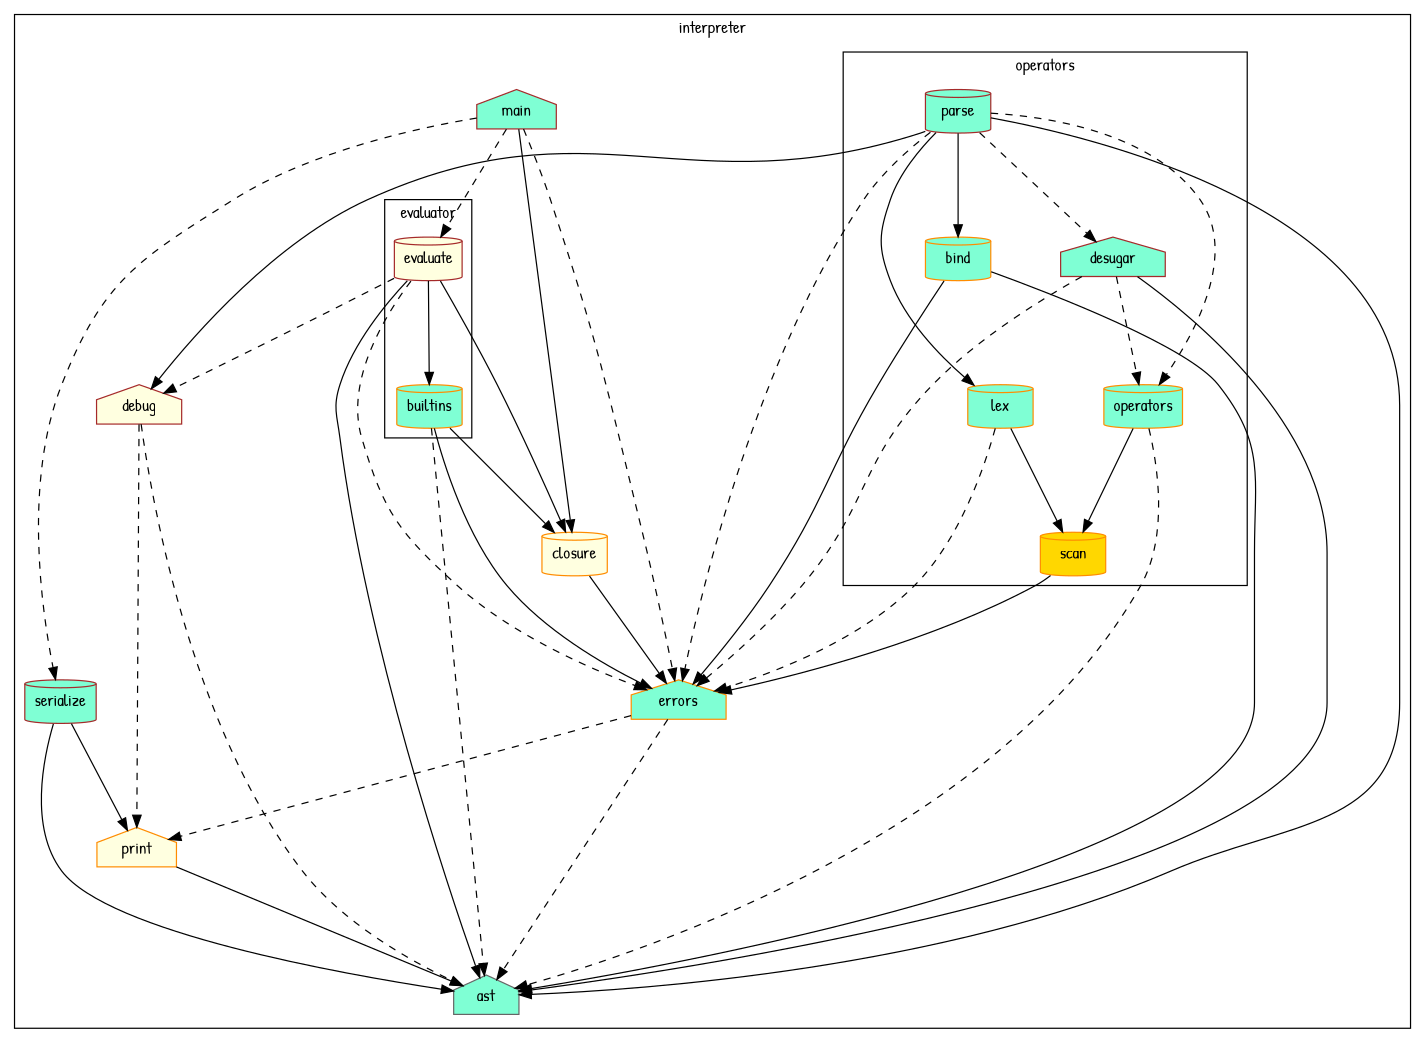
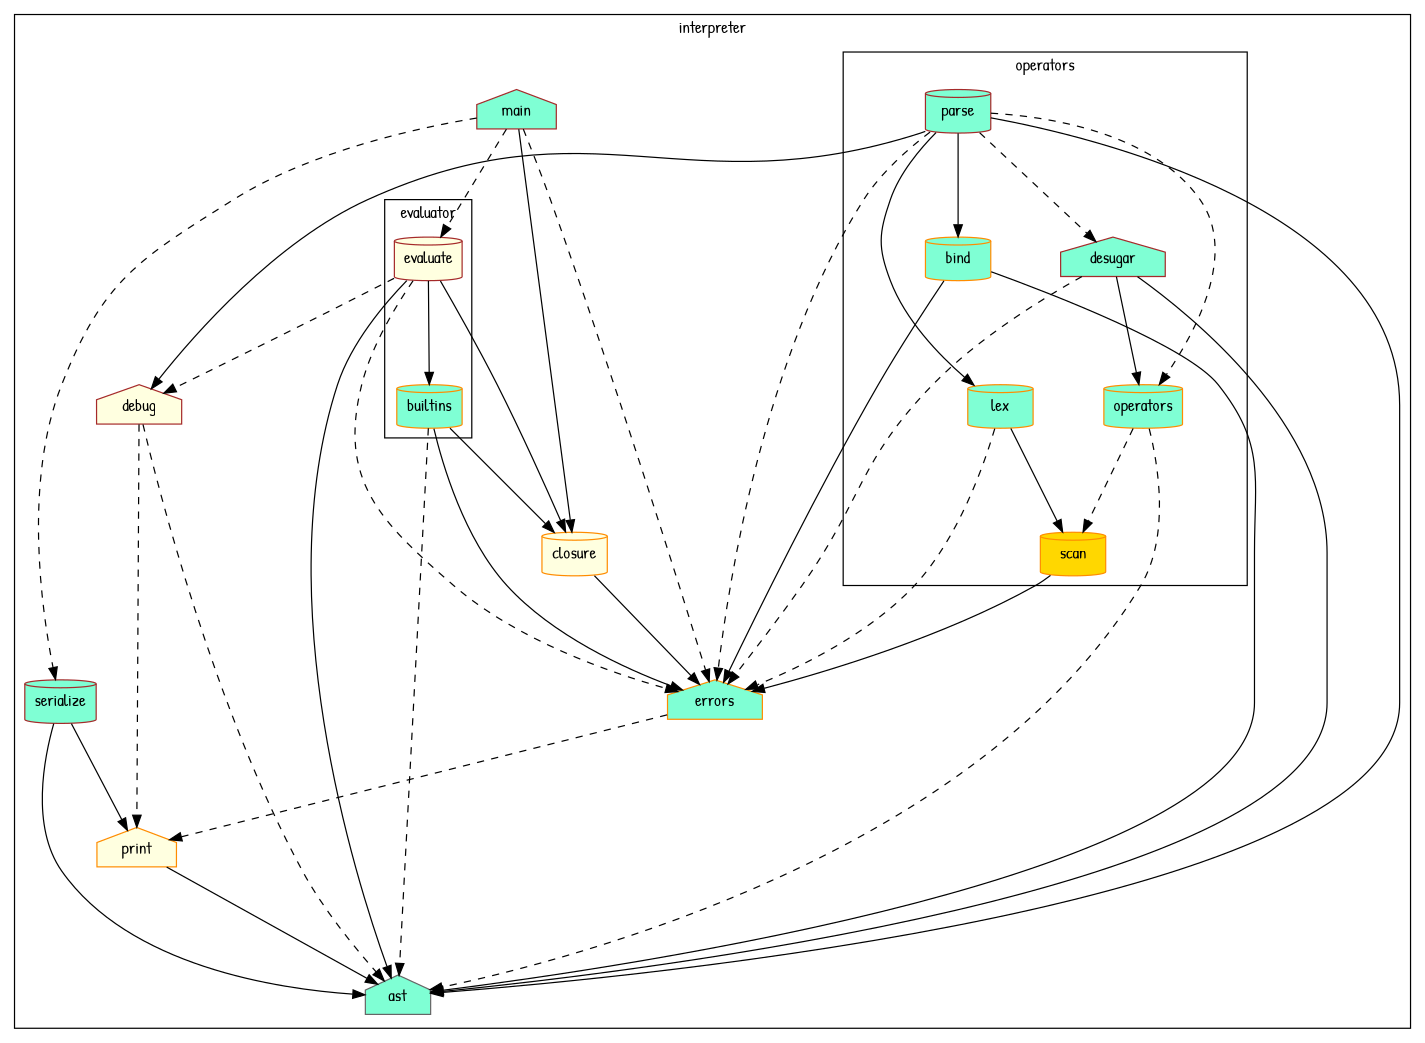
edge "desugar" -> "operators": style dashed -> solid
edge "operators" -> "scan": style solid -> dashed
edge "errors" -> "ast": removed
